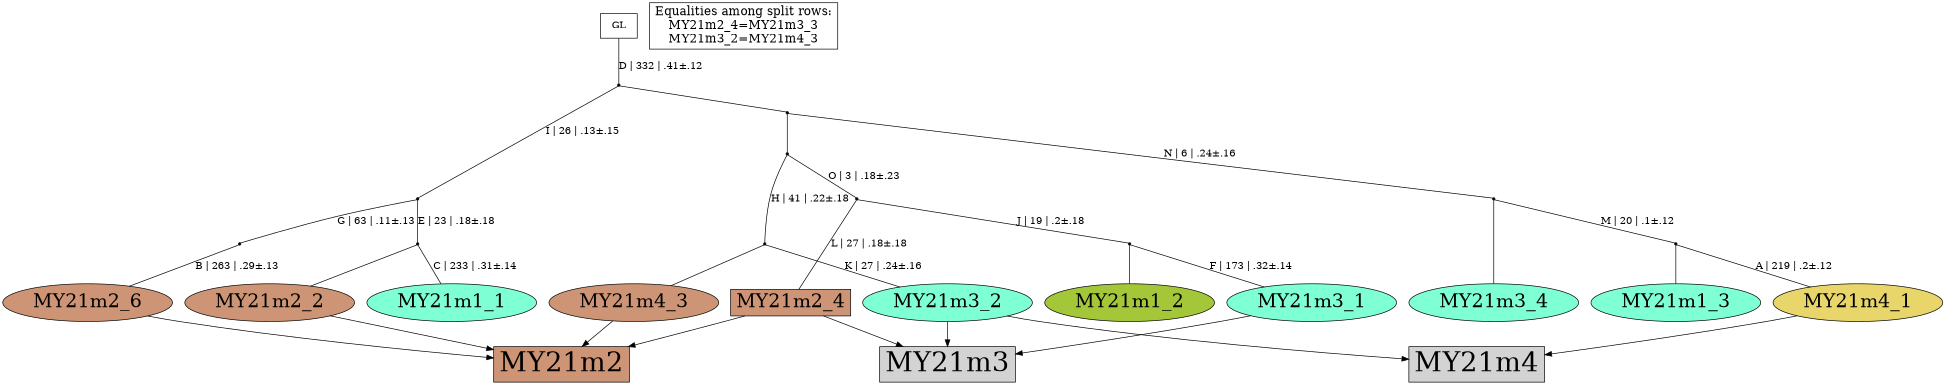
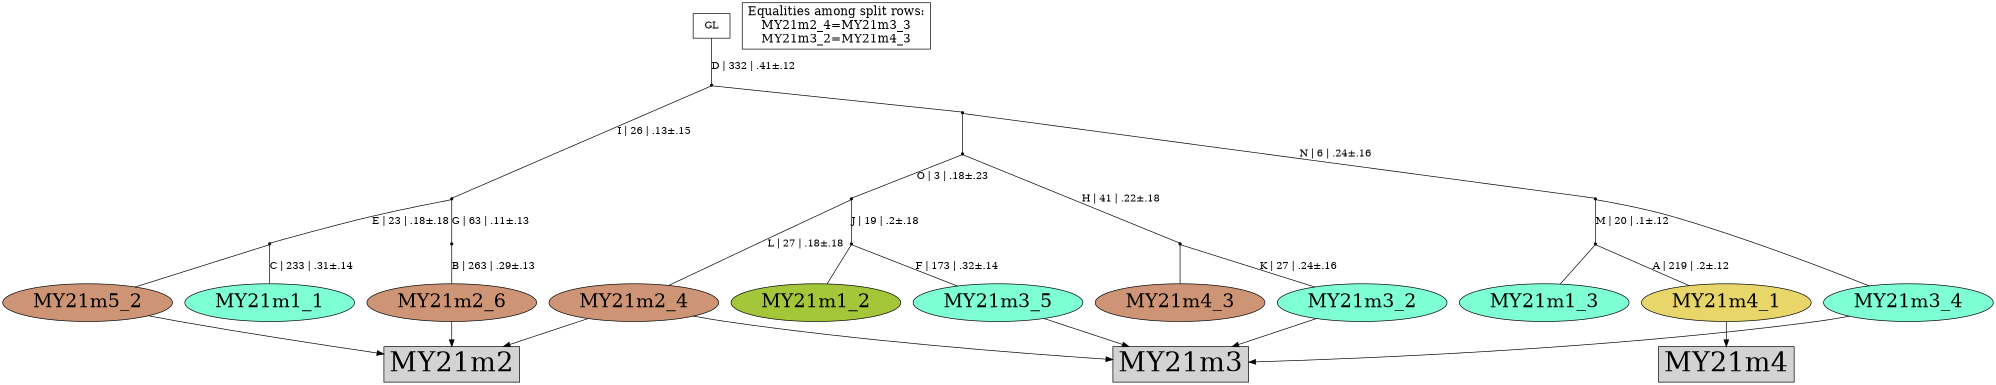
node "MY21m2_2": label "MY21m2_2" -> "MY21m5_2"
node "MY21m2_4": shape box -> ellipse
node "MY21m3_1": label "MY21m3_1" -> "MY21m3_5"
edge "MY21m4_3" -> "MY21m2": removed
edge "MY21m3_2" -> "MY21m4": removed
edge "MY21m3_4" -> "MY21m3": added
node "MY21m2": fillcolor #cd9575 -> lightgrey
